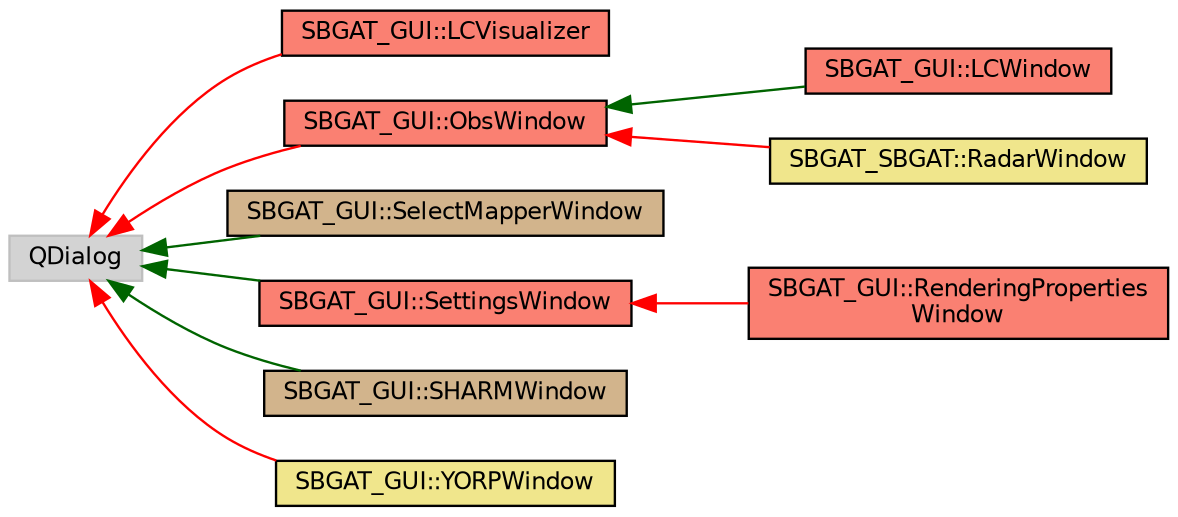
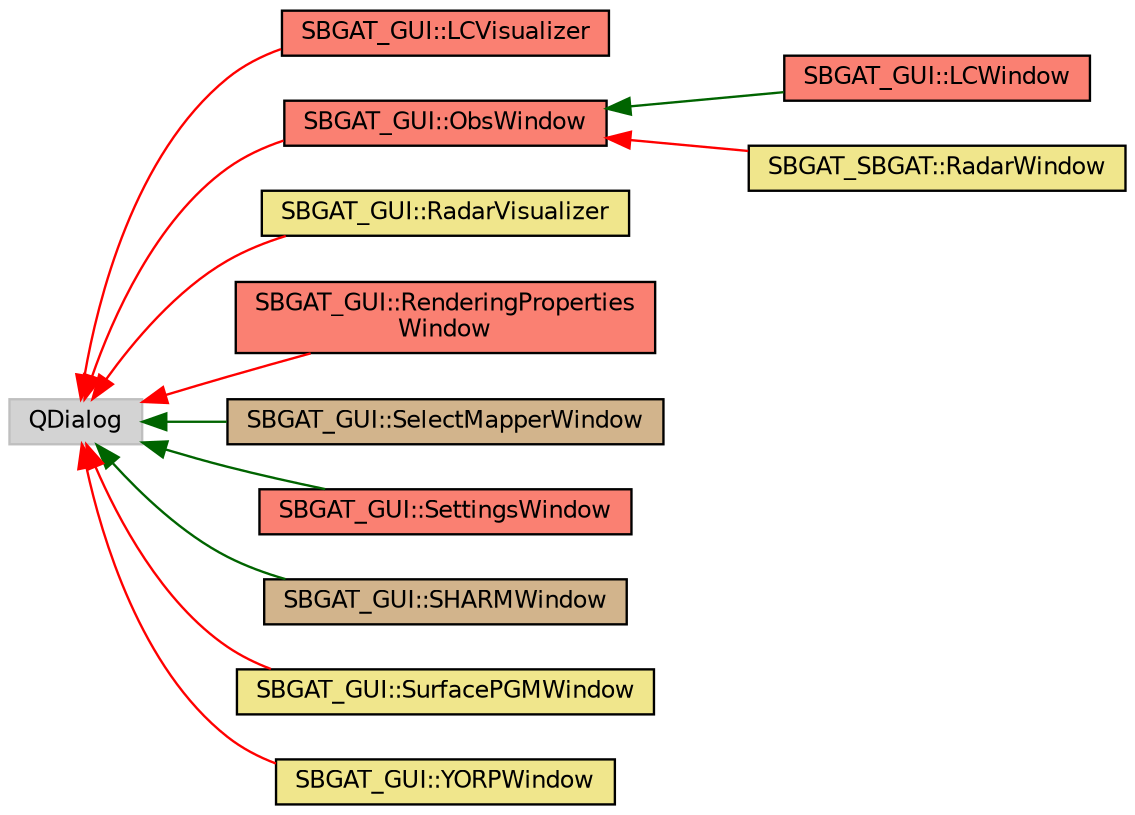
node "SBGAT_GUI::RadarVisualizer": added
edge "SBGAT_GUI::RenderingProperties Window" -> "SBGAT_GUI::SettingsWindow": now "SBGAT_GUI::RenderingProperties Window" -> "QDialog"
node "SBGAT_GUI::SurfacePGMWindow": added
